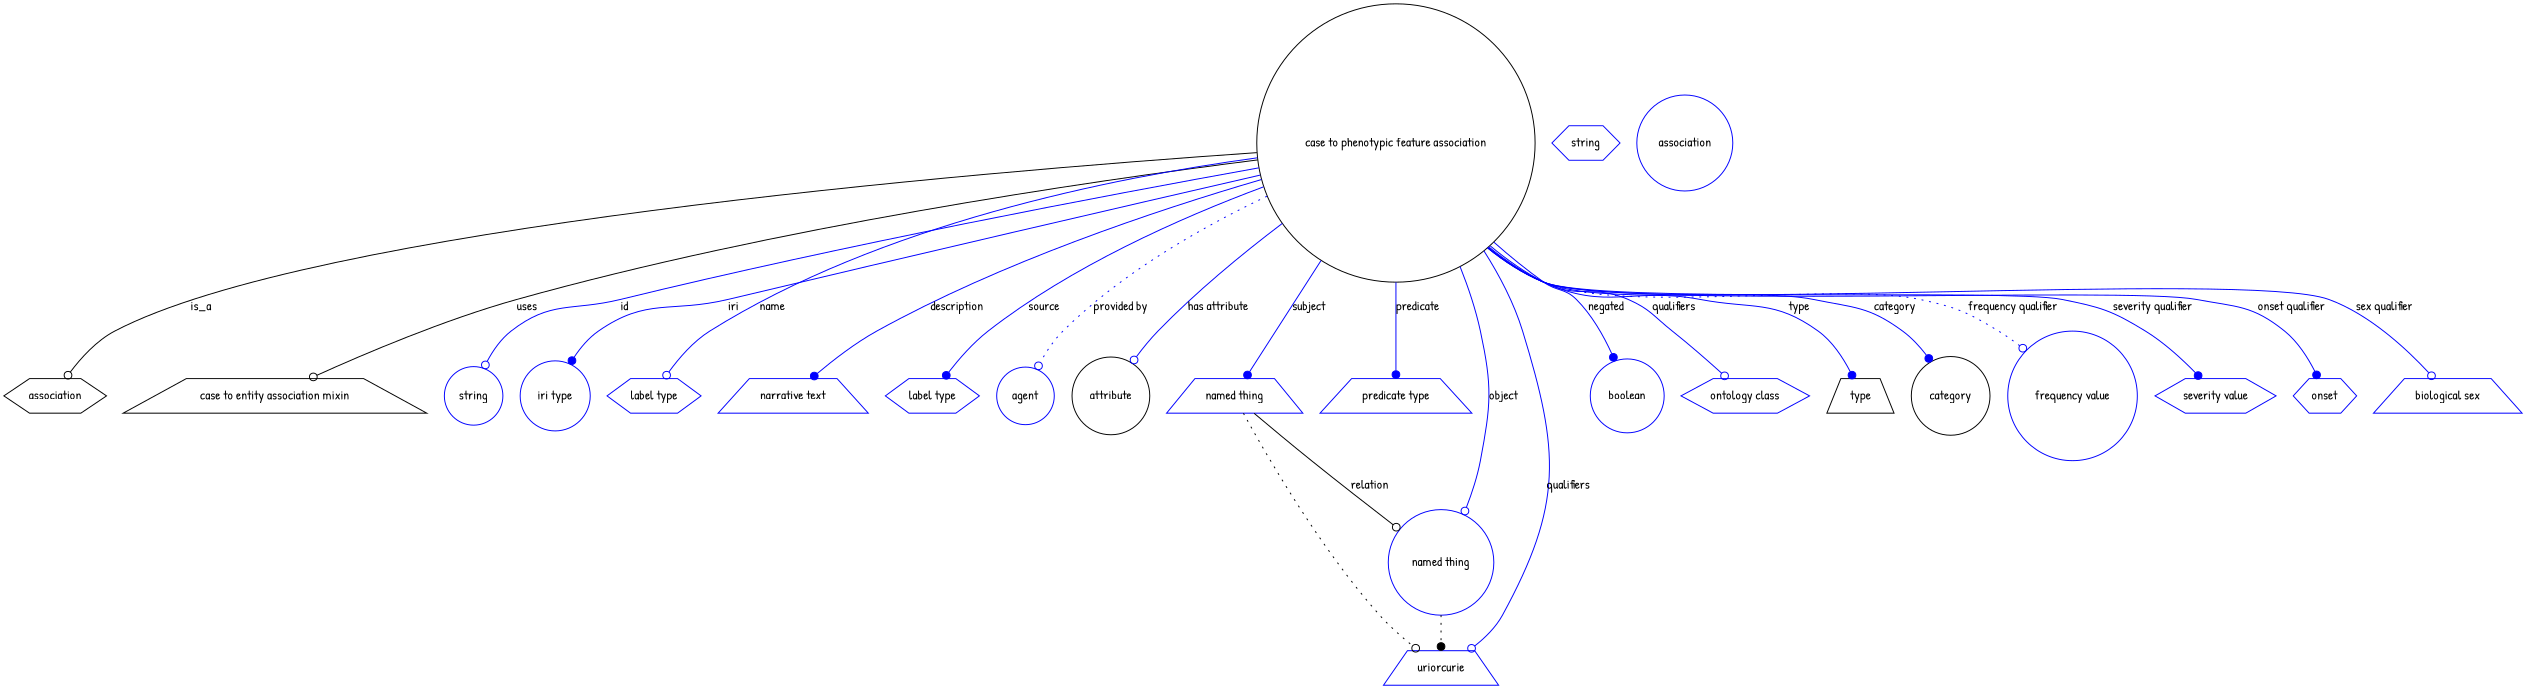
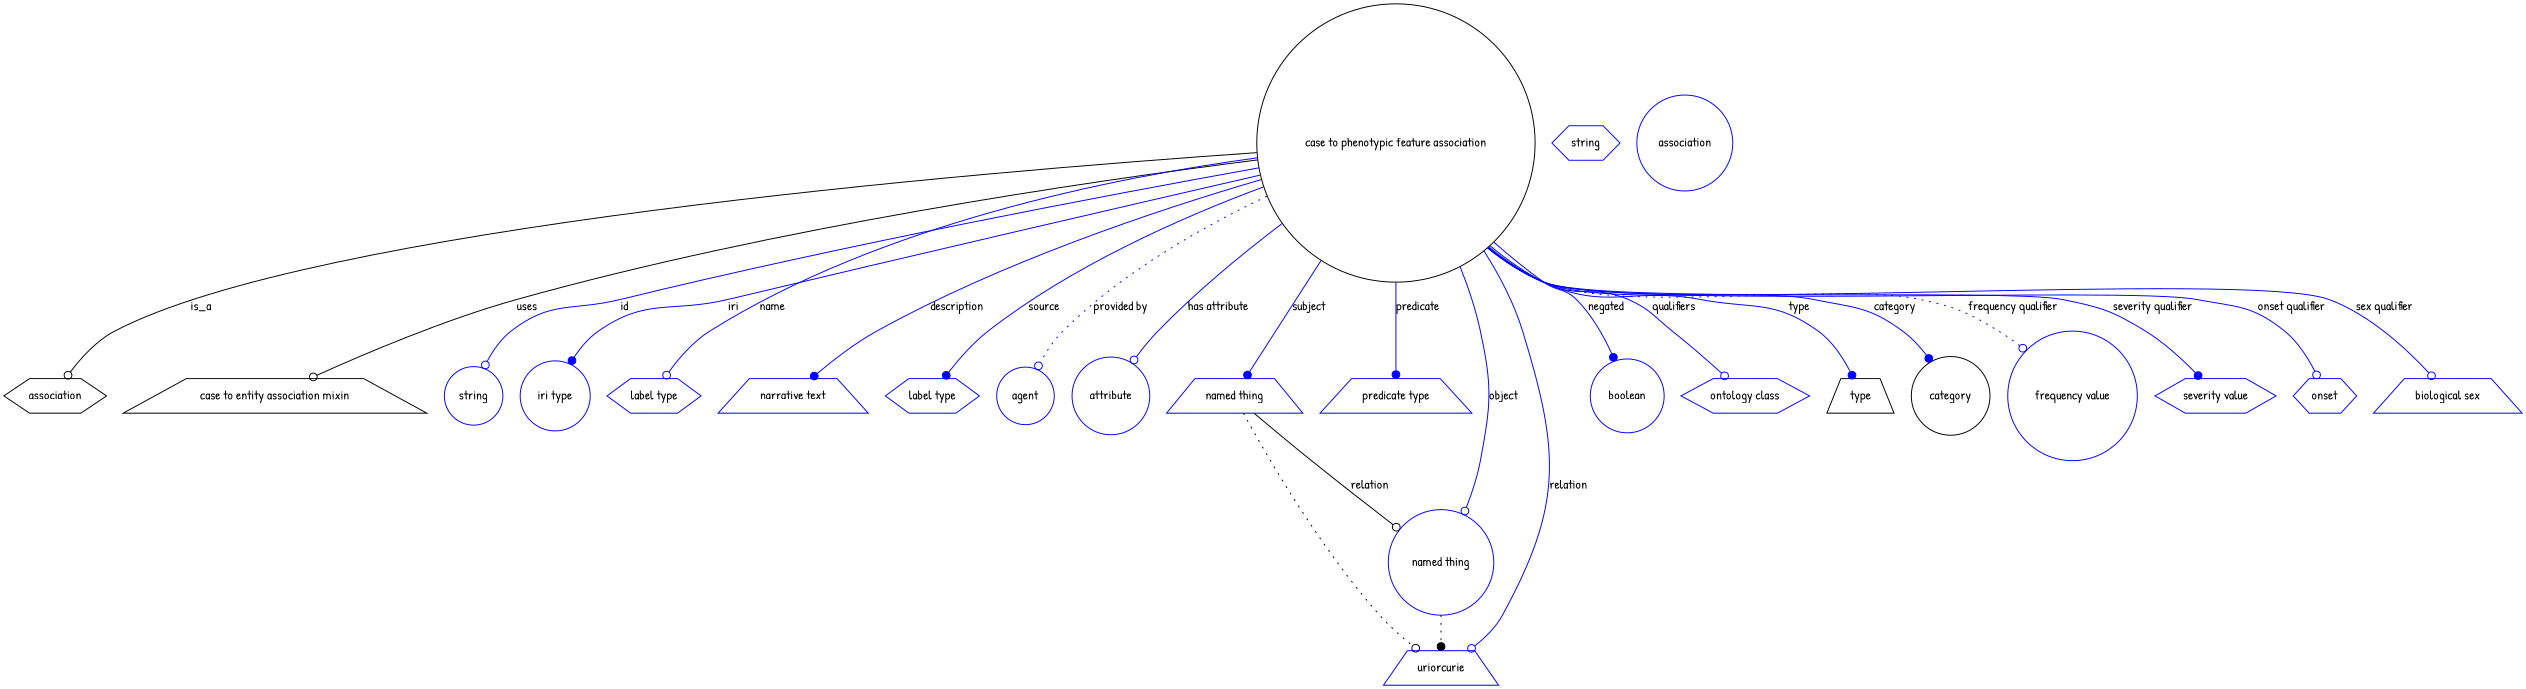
edge "case to phenotypic feature association" -> "onset": arrowhead dot -> odot
node "attribute": color black -> blue
edge "case to phenotypic feature association" -> "uriorcurie": label "qualifiers" -> "relation"
